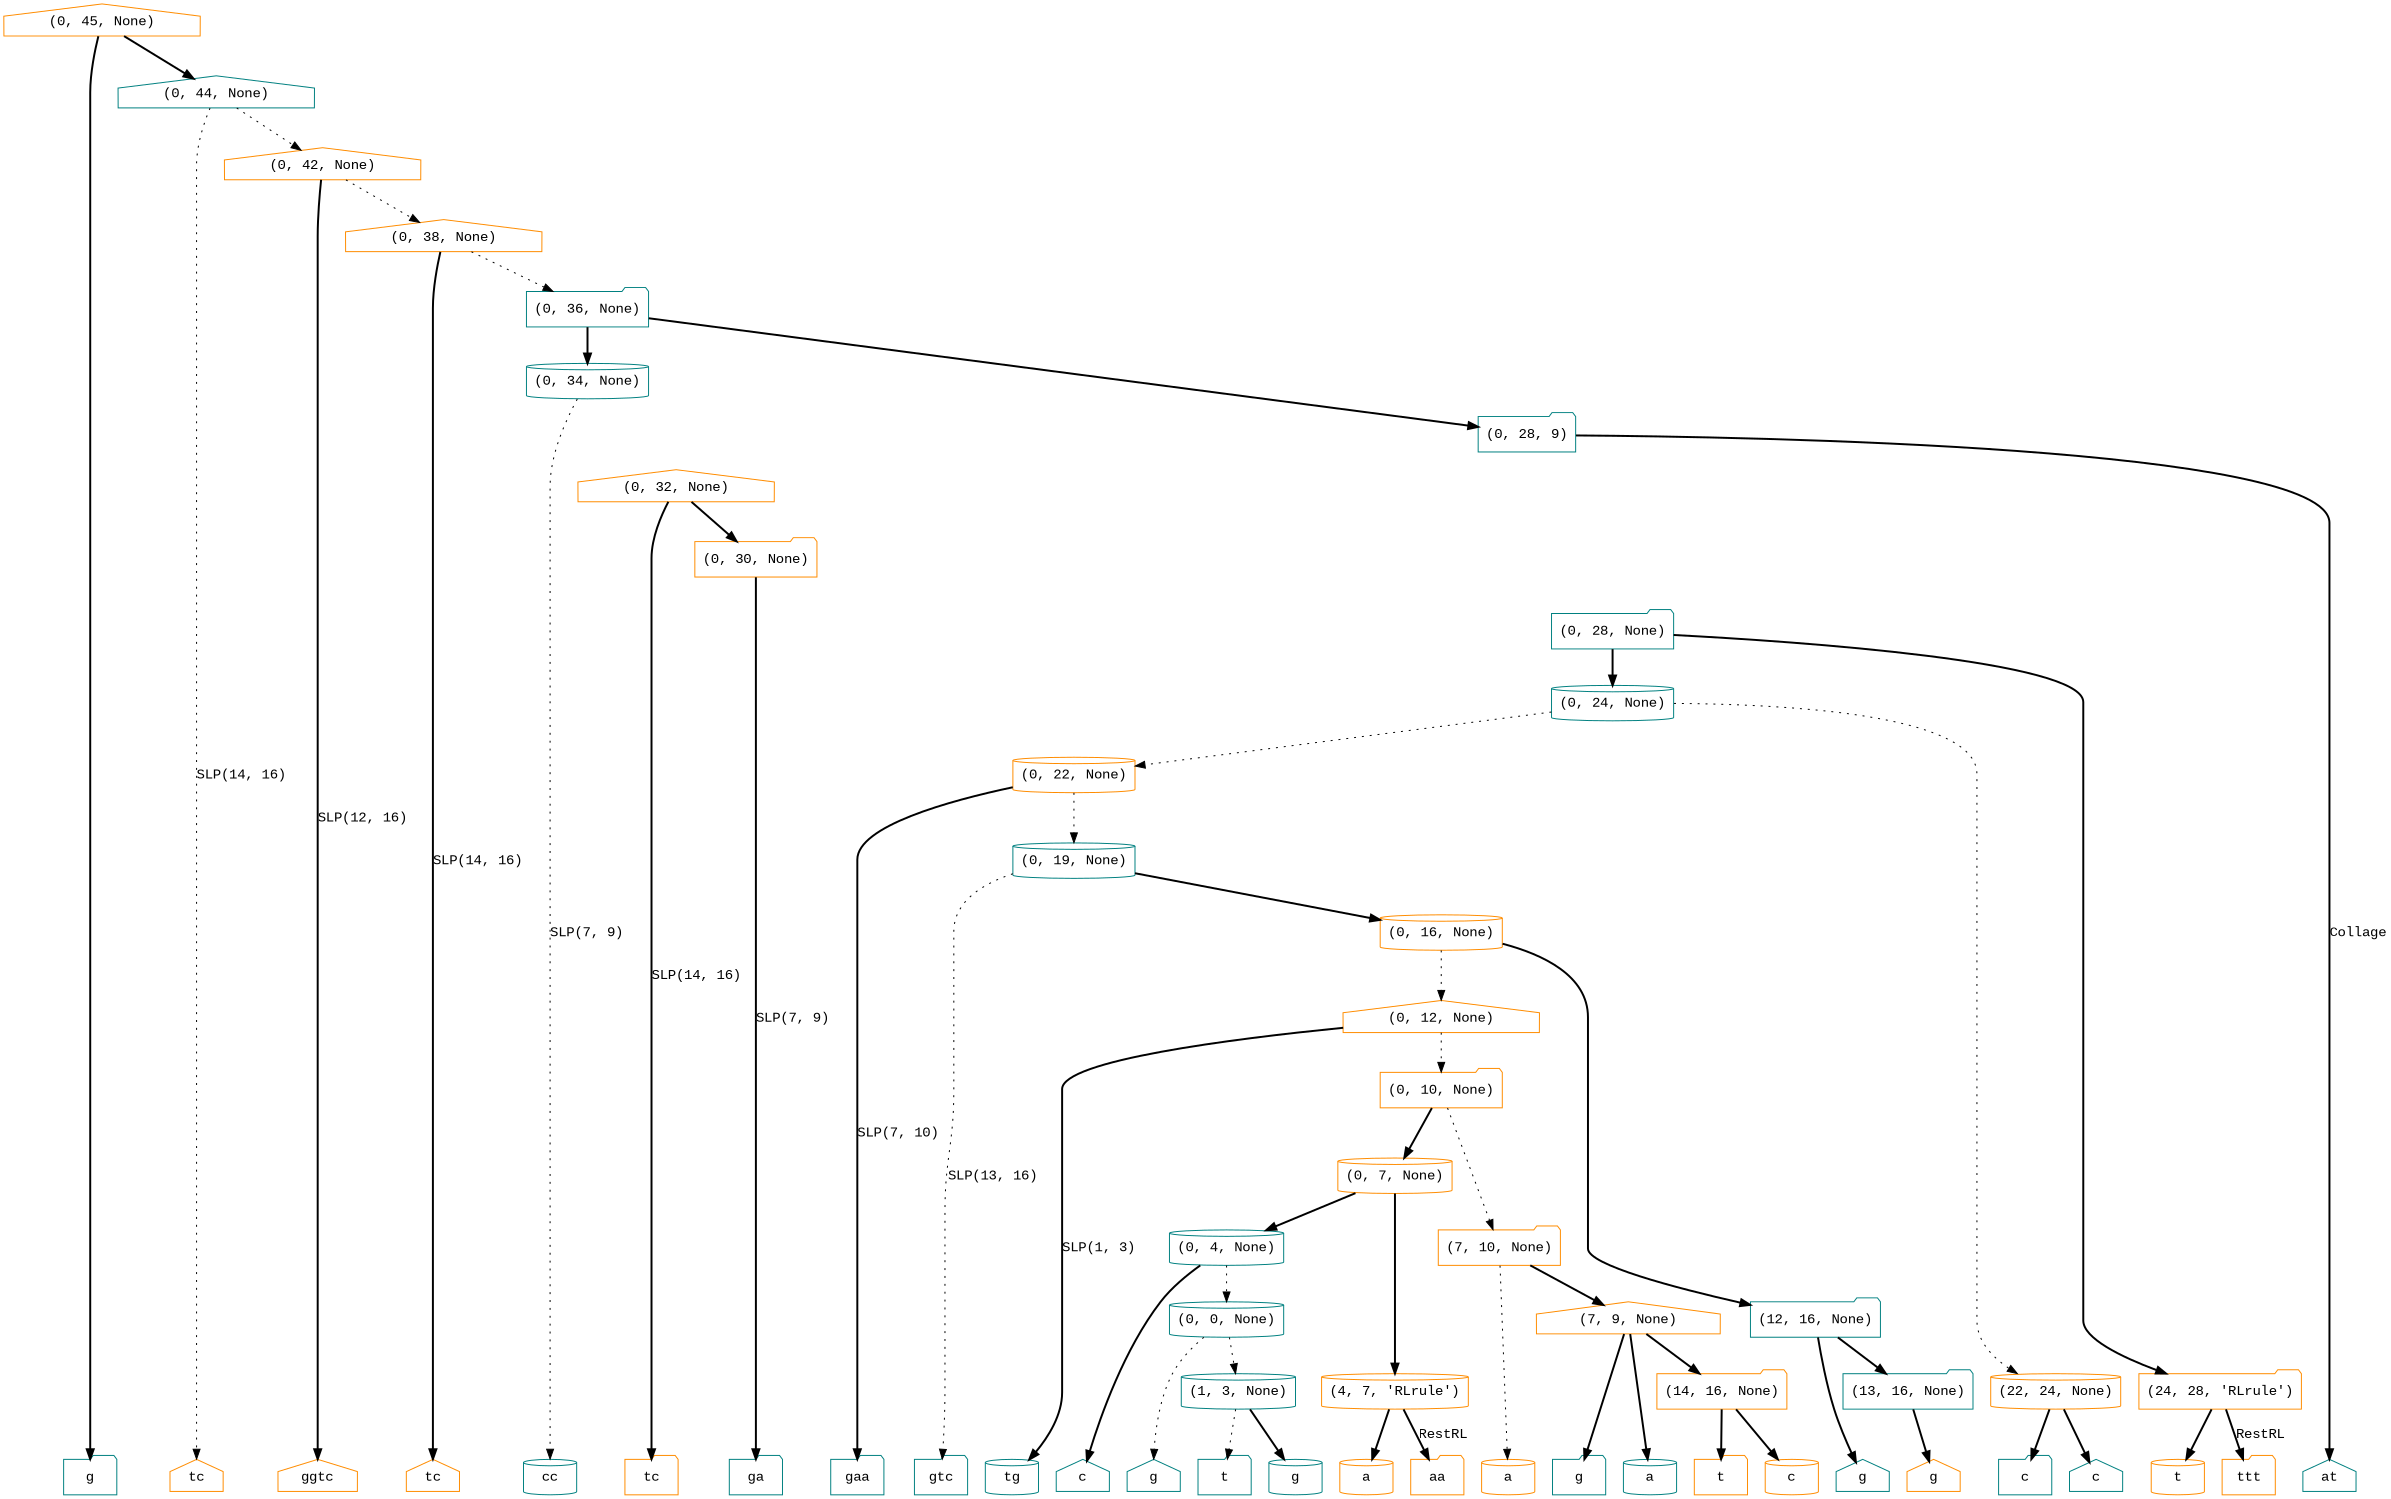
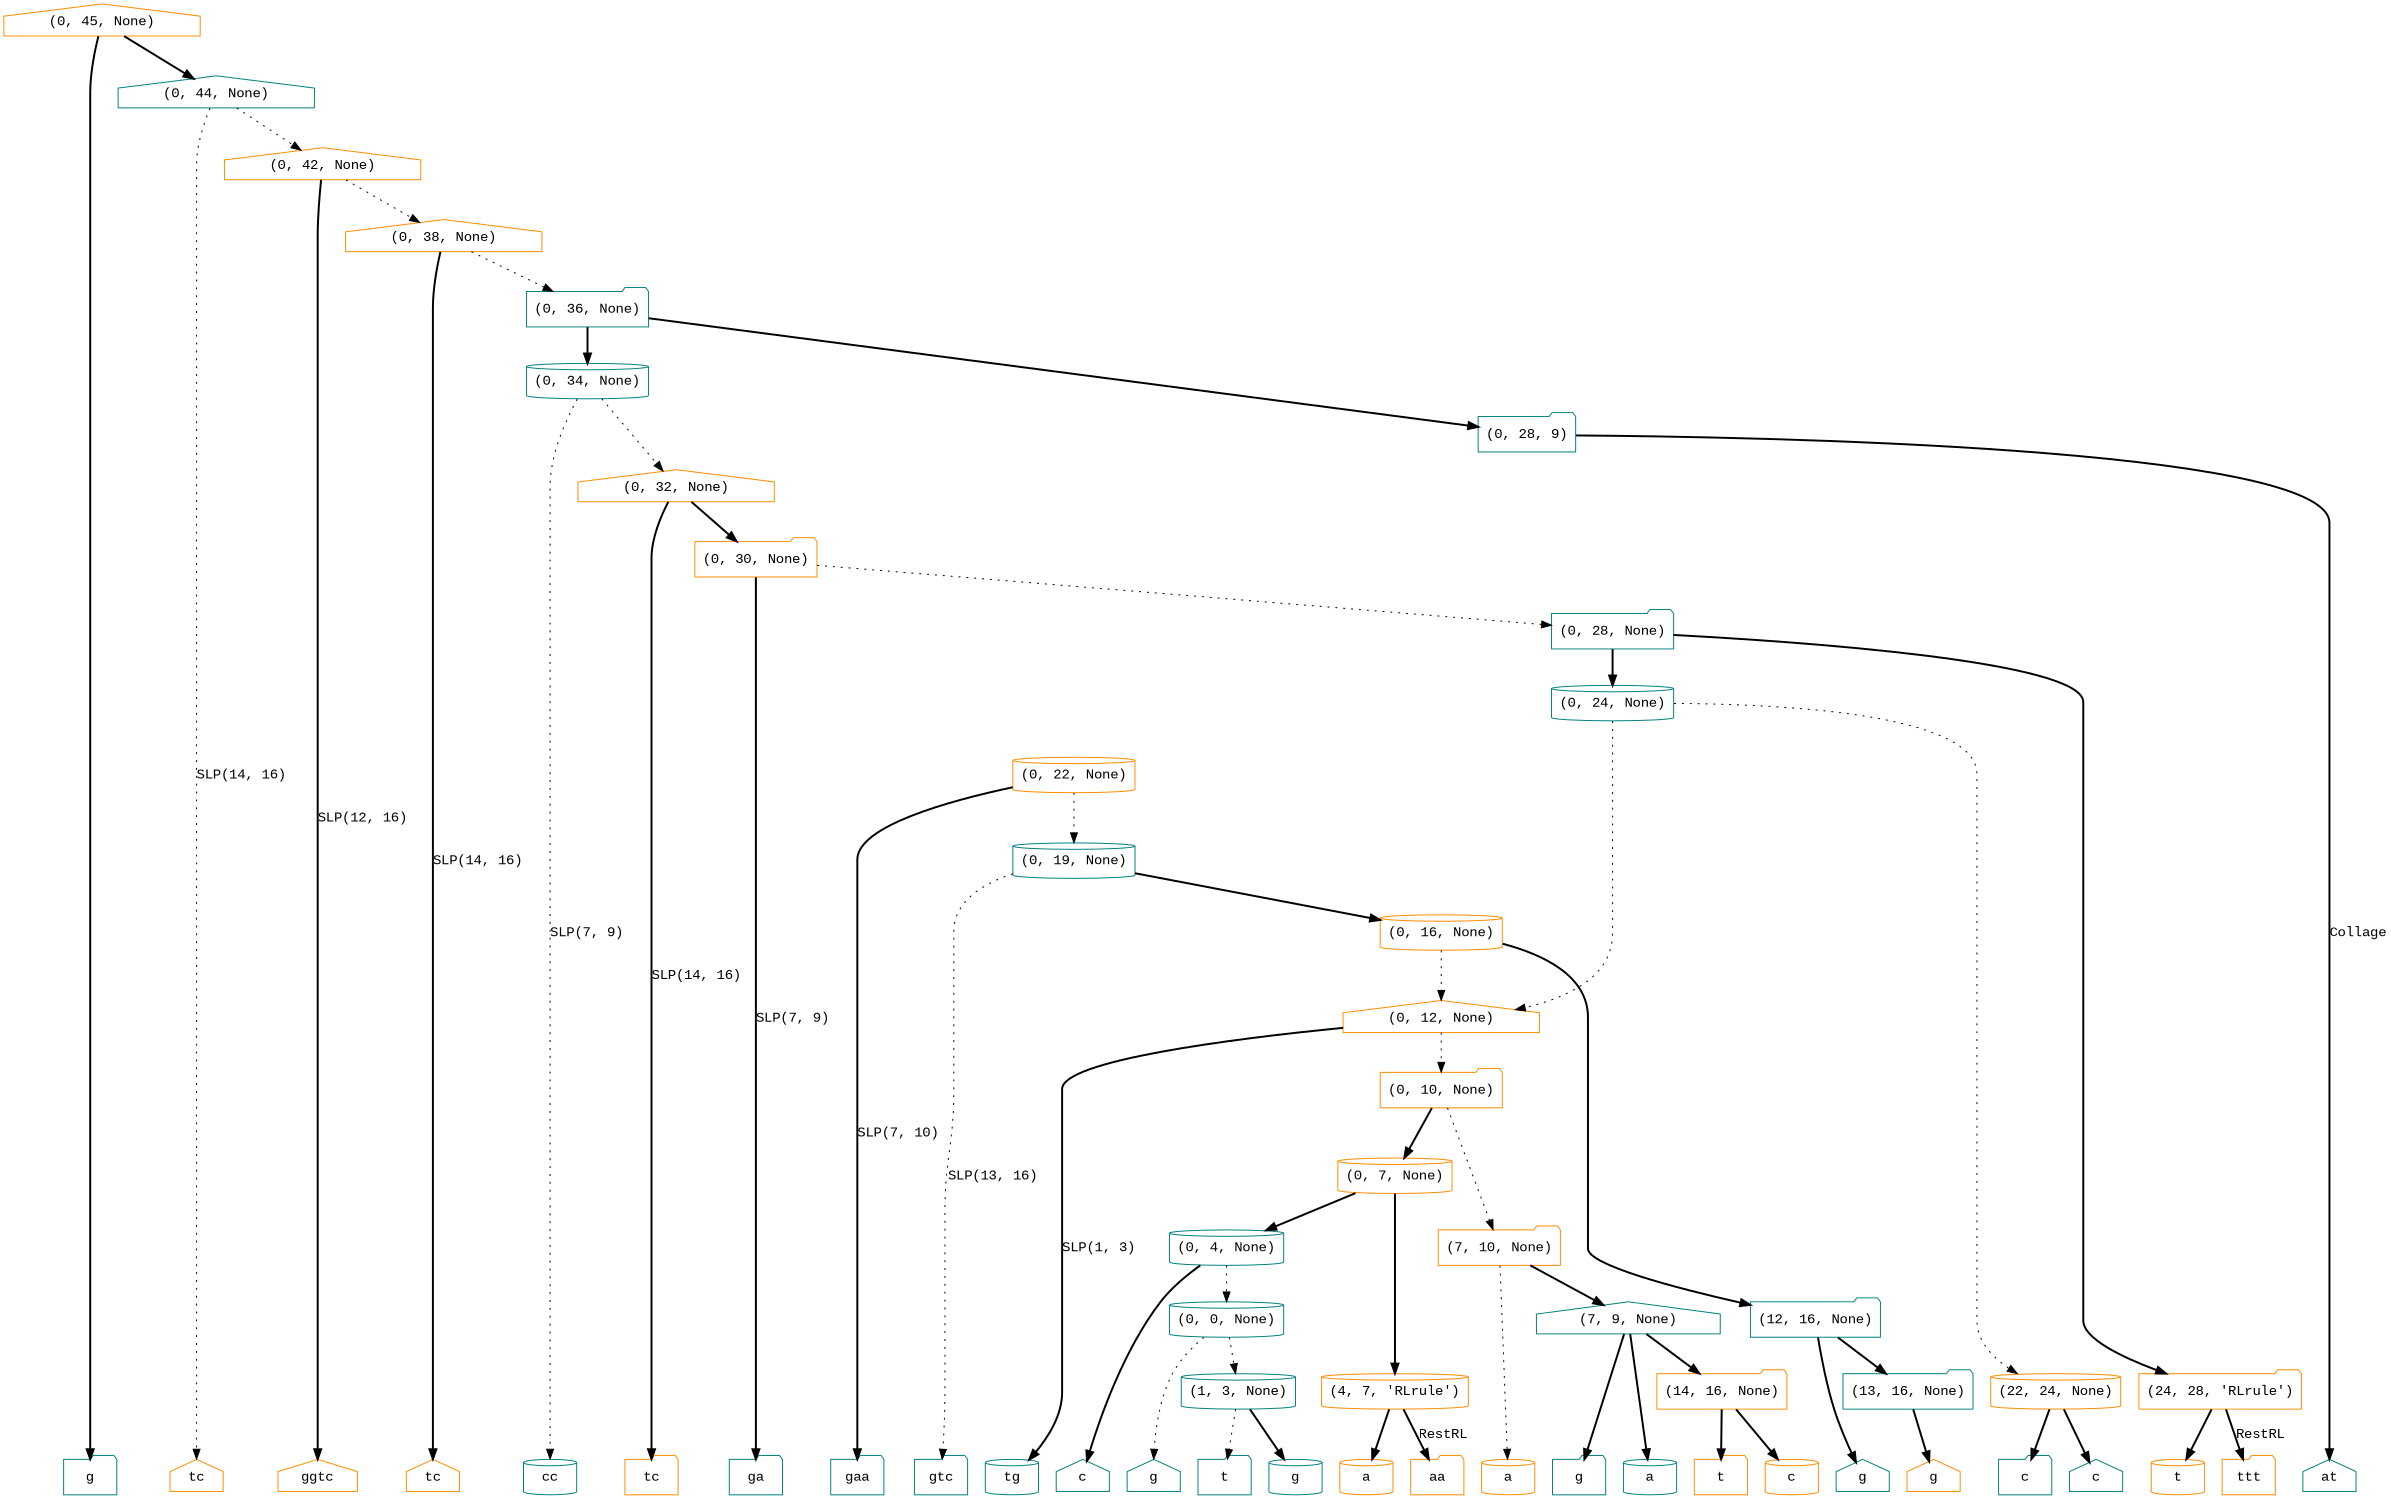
edge "(0, 34, None)" -> "(0, 32, None)": added
edge "(0, 30, None)" -> "(0, 28, None)": added
edge "(0, 24, None)" -> "(0, 22, None)": now "(0, 24, None)" -> "(0, 12, None)"
node "(7, 9, None)": color darkorange -> teal
